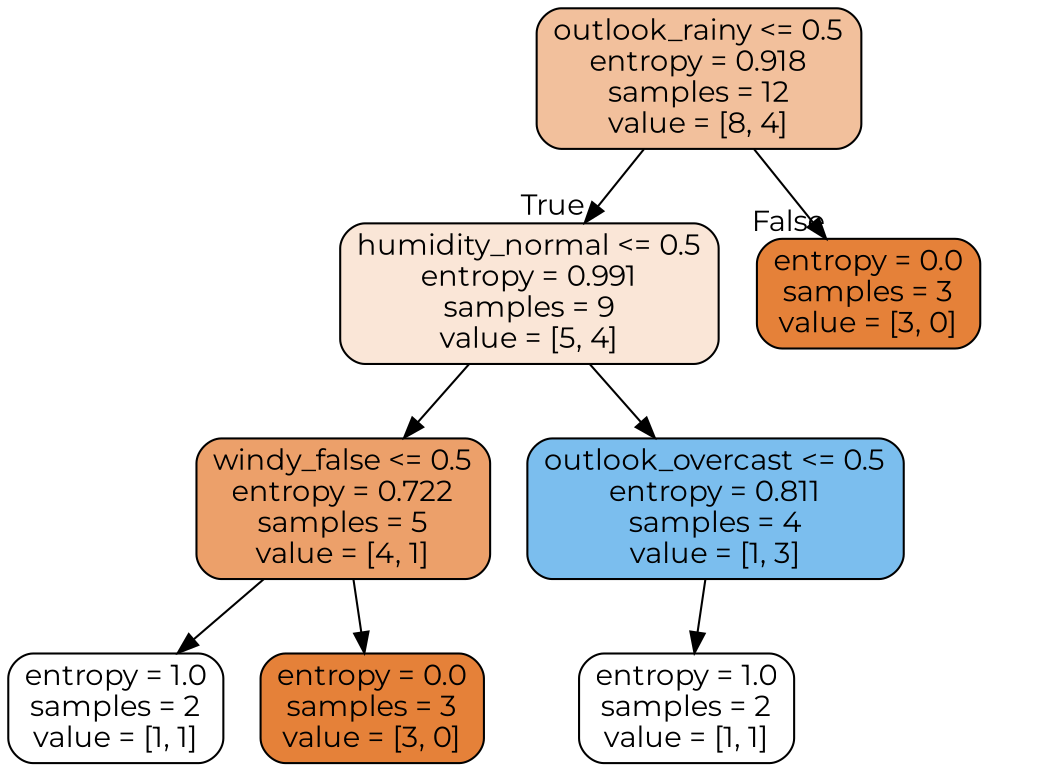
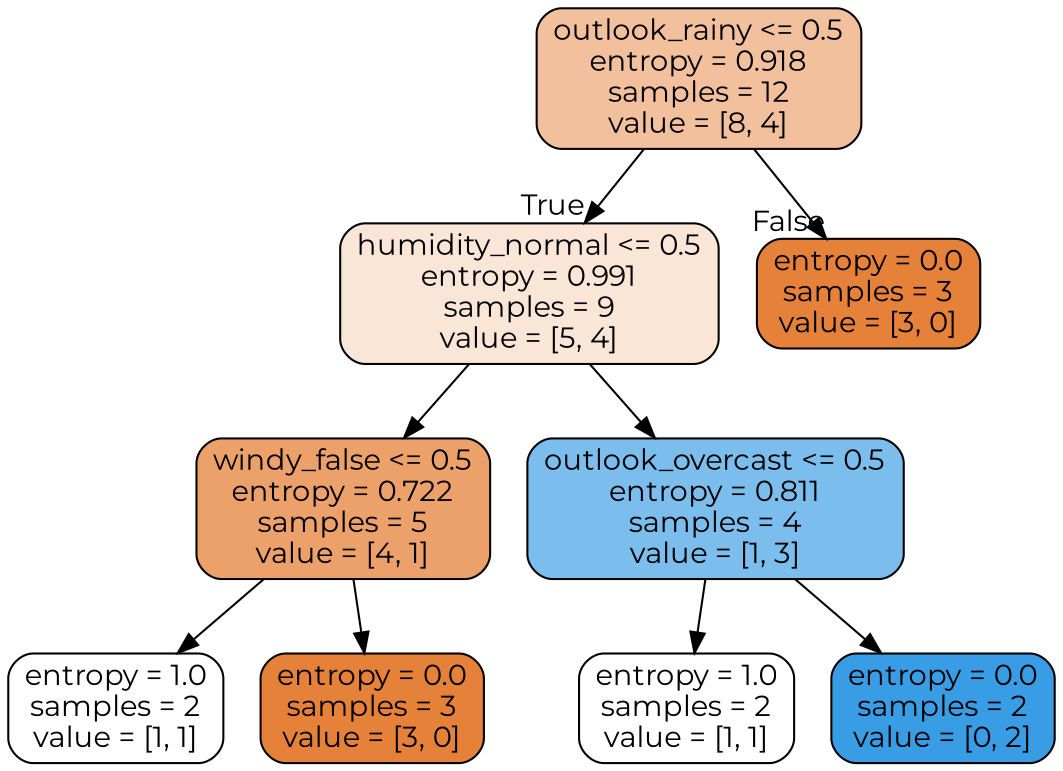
node "entropy = 0.0 samples = 2 value = [0, 2]": added
